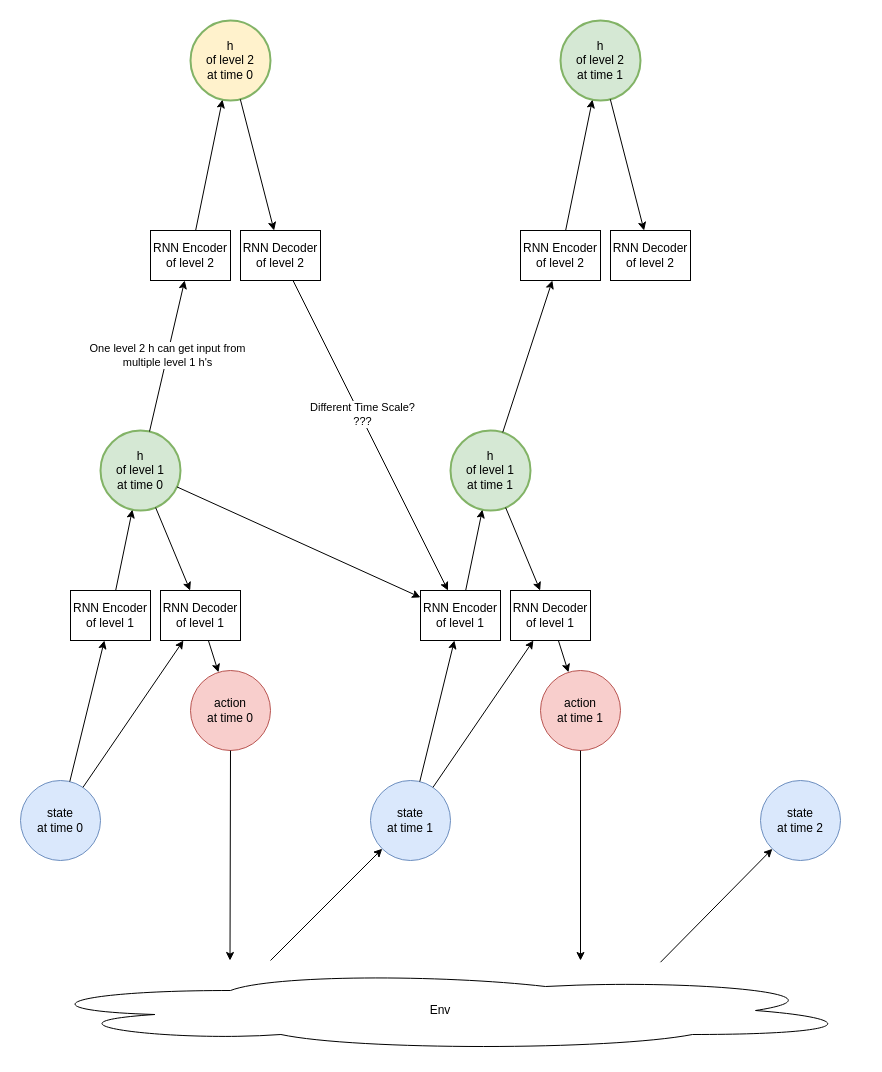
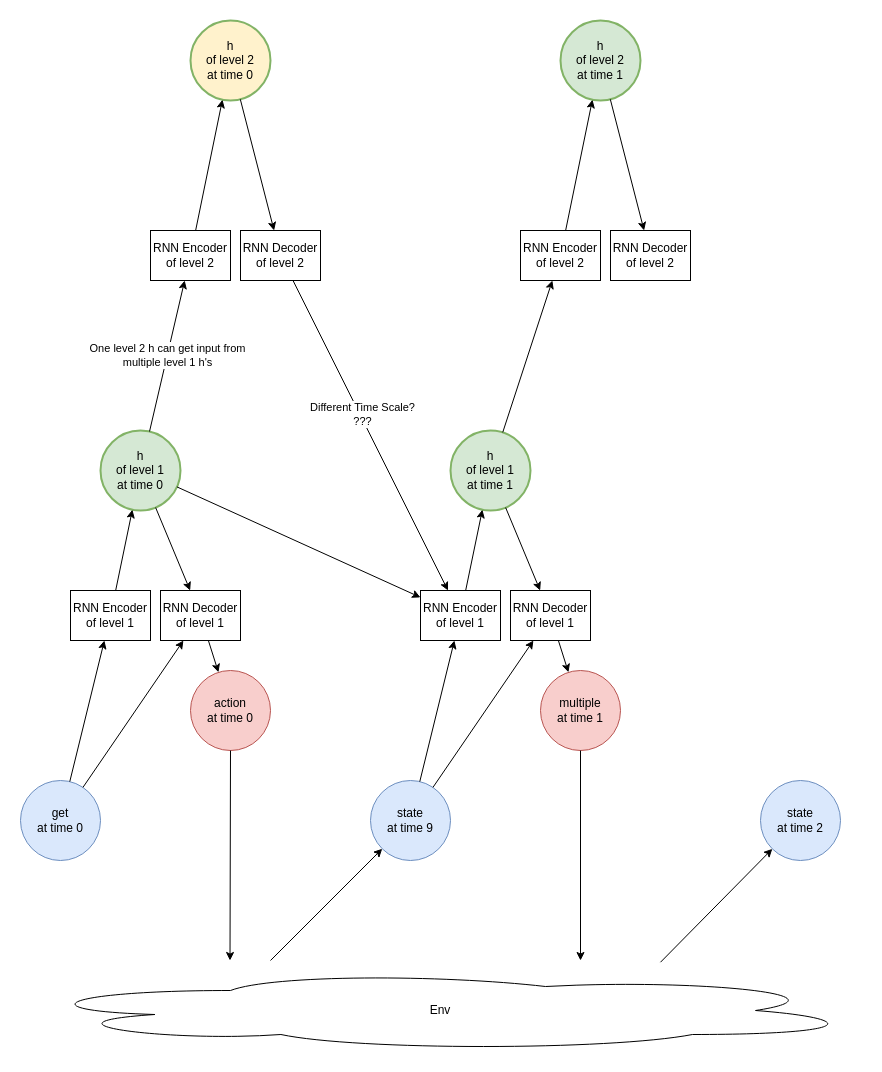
node "action at time 1": label "action at time 1" -> "multiple at time 1"
node "state at time 0": label "state at time 0" -> "get at time 0"
node "state at time 1": label "state at time 1" -> "state at time 9"
